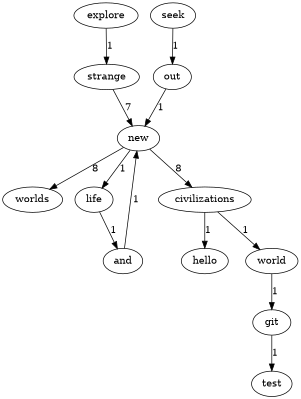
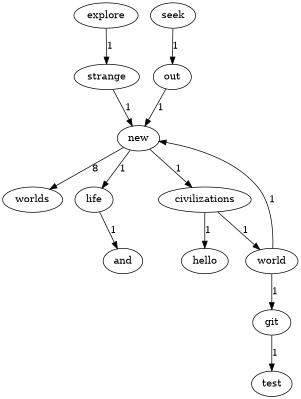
edge "strange" -> "new": label "7" -> "1"
edge "new" -> "civilizations": label "8" -> "1"
edge "and" -> "new": now "world" -> "new"
